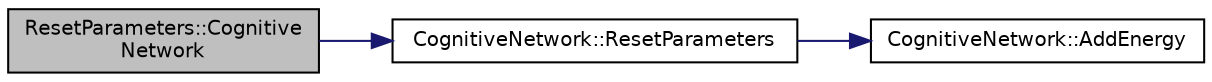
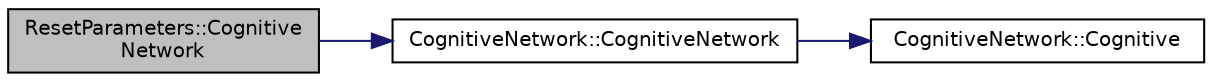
node "CognitiveNetwork::ResetParameters": label "CognitiveNetwork::ResetParameters" -> "CognitiveNetwork::CognitiveNetwork"
node "CognitiveNetwork::AddEnergy": label "CognitiveNetwork::AddEnergy" -> "CognitiveNetwork::Cognitive"
